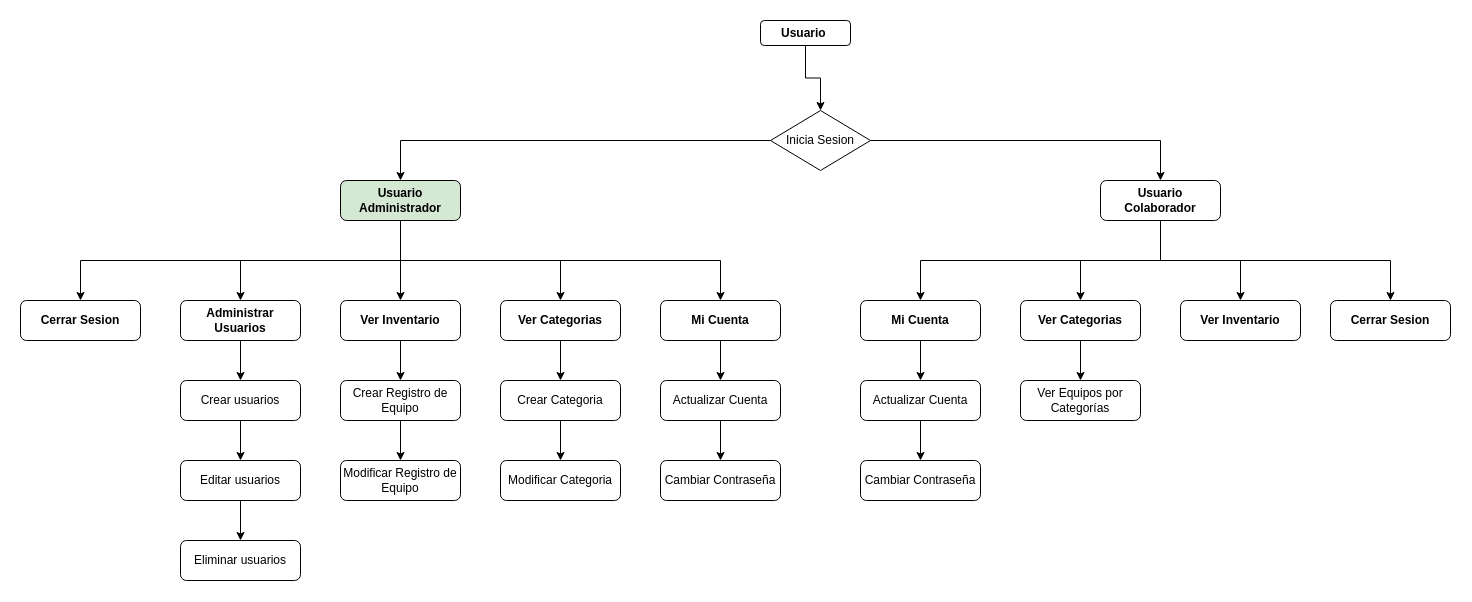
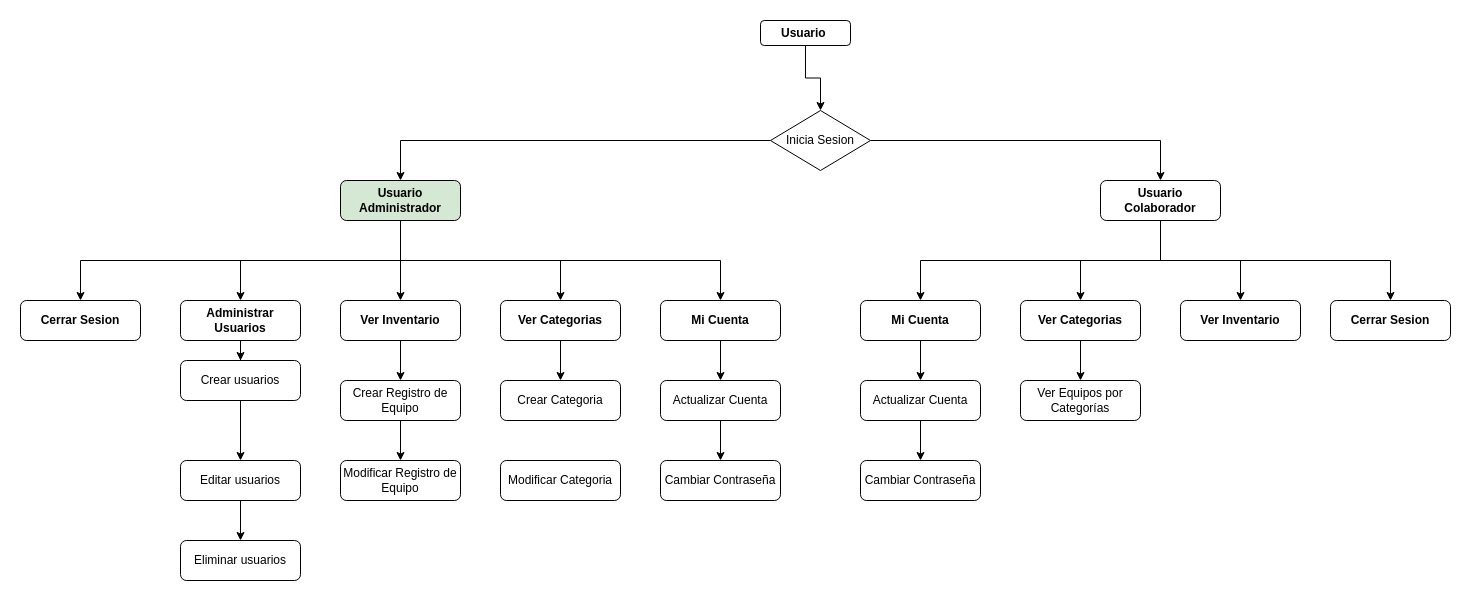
node "Crear usuarios": moved (241, 401) -> (241, 381)
edge "Crear Categoria" -> "Modificar Categoria": removed
